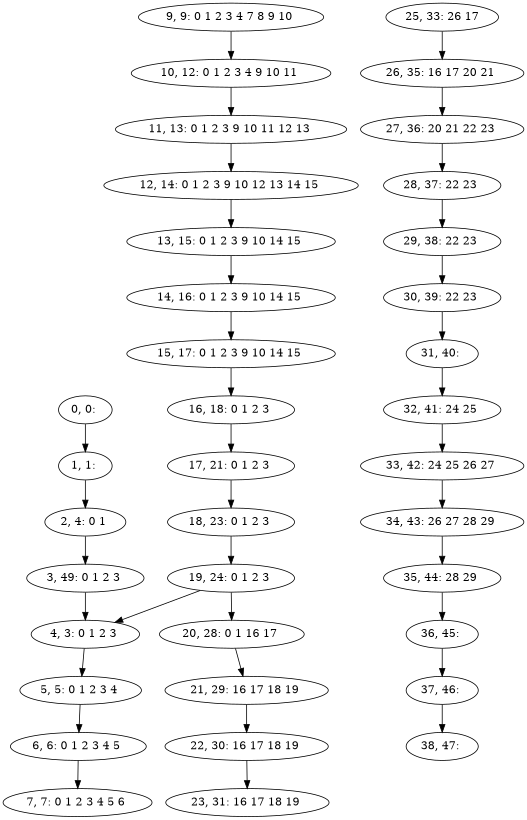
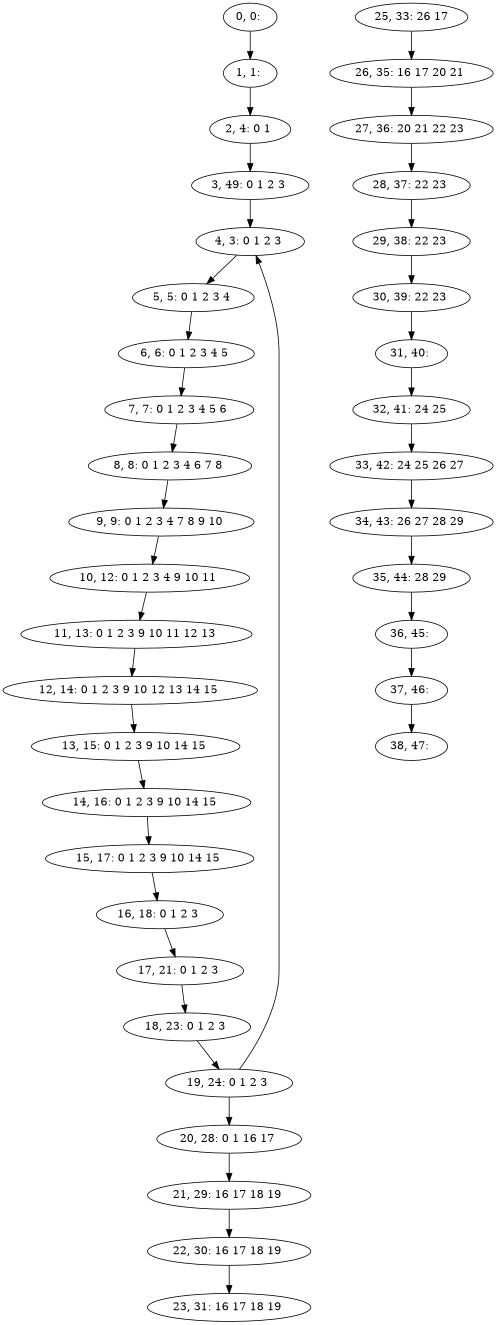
node "8, 8: 0 1 2 3 4 6 7 8": added
